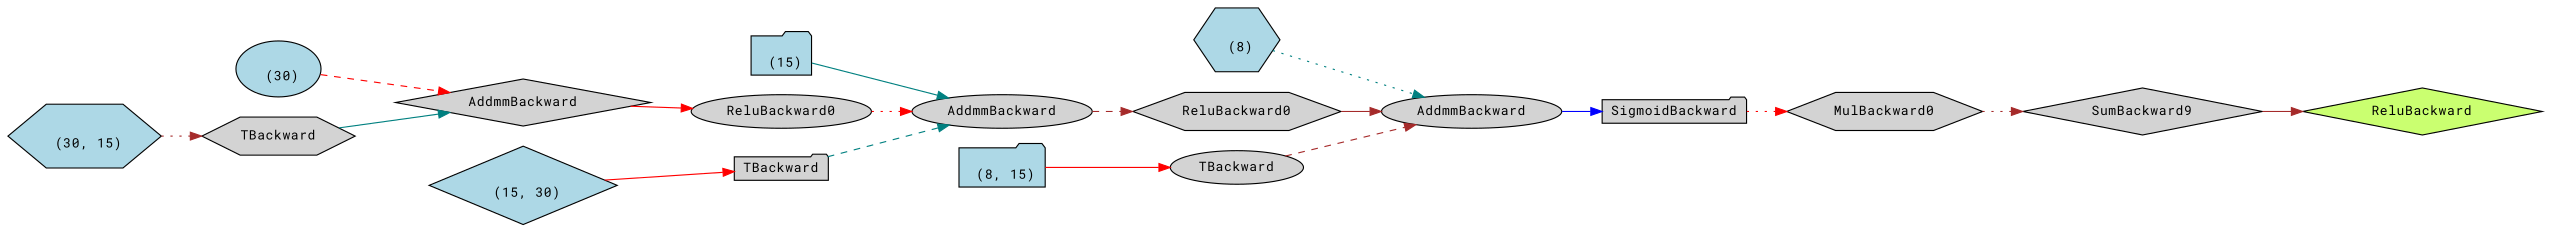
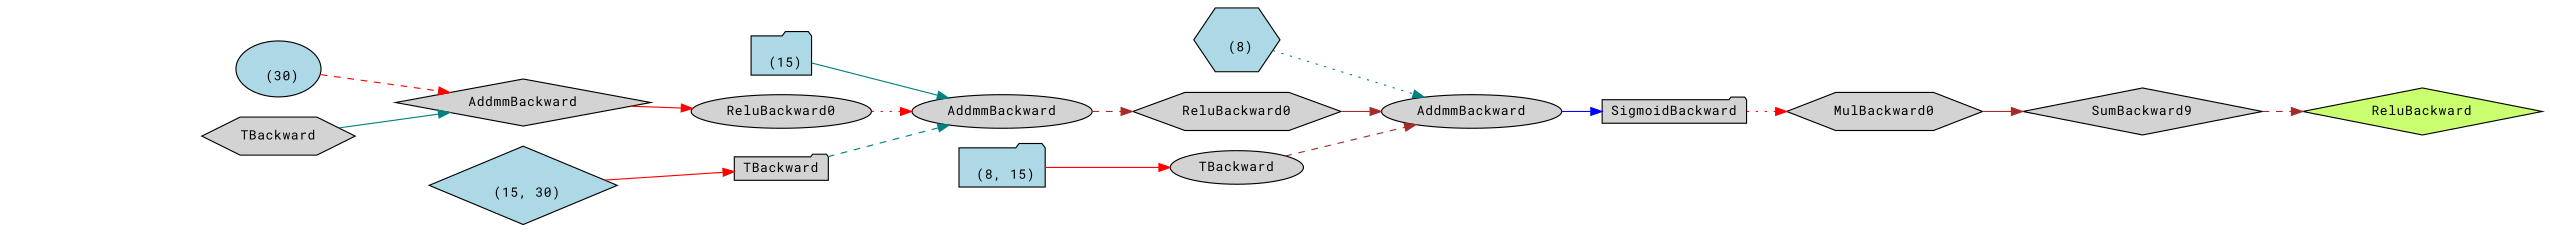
edge "MulBackward0" -> "SumBackward9": style dotted -> solid
edge "SumBackward9" -> "ReluBackward": style solid -> dashed
node "(30, 15)": removed
